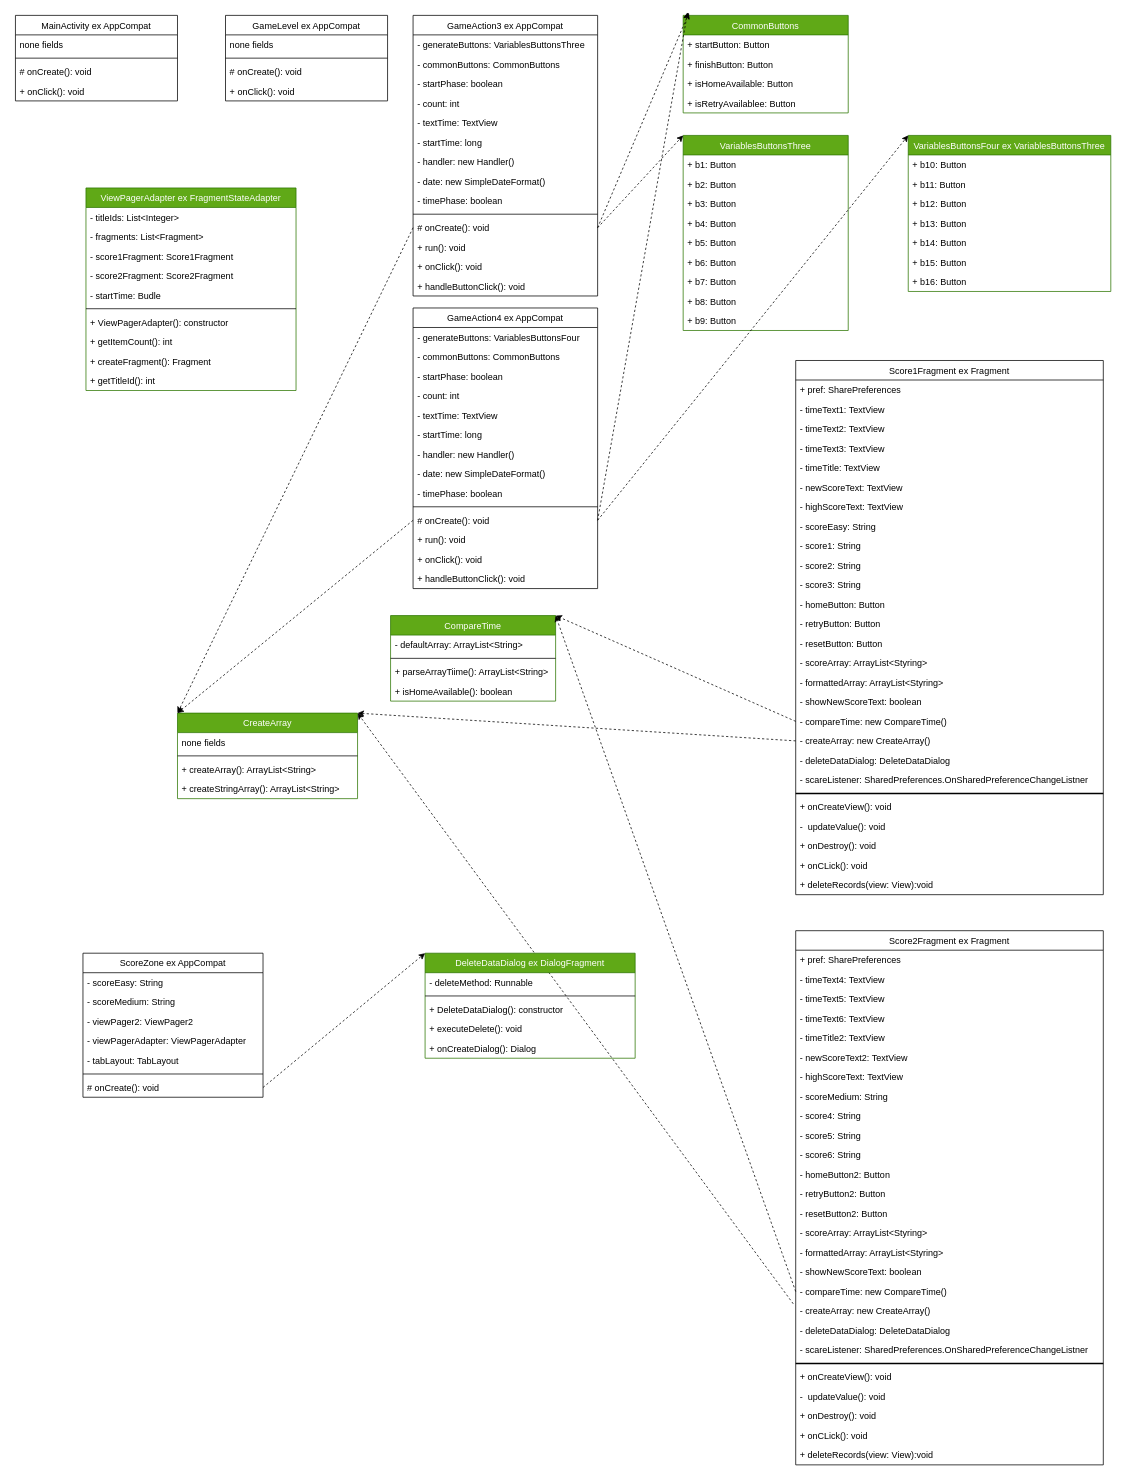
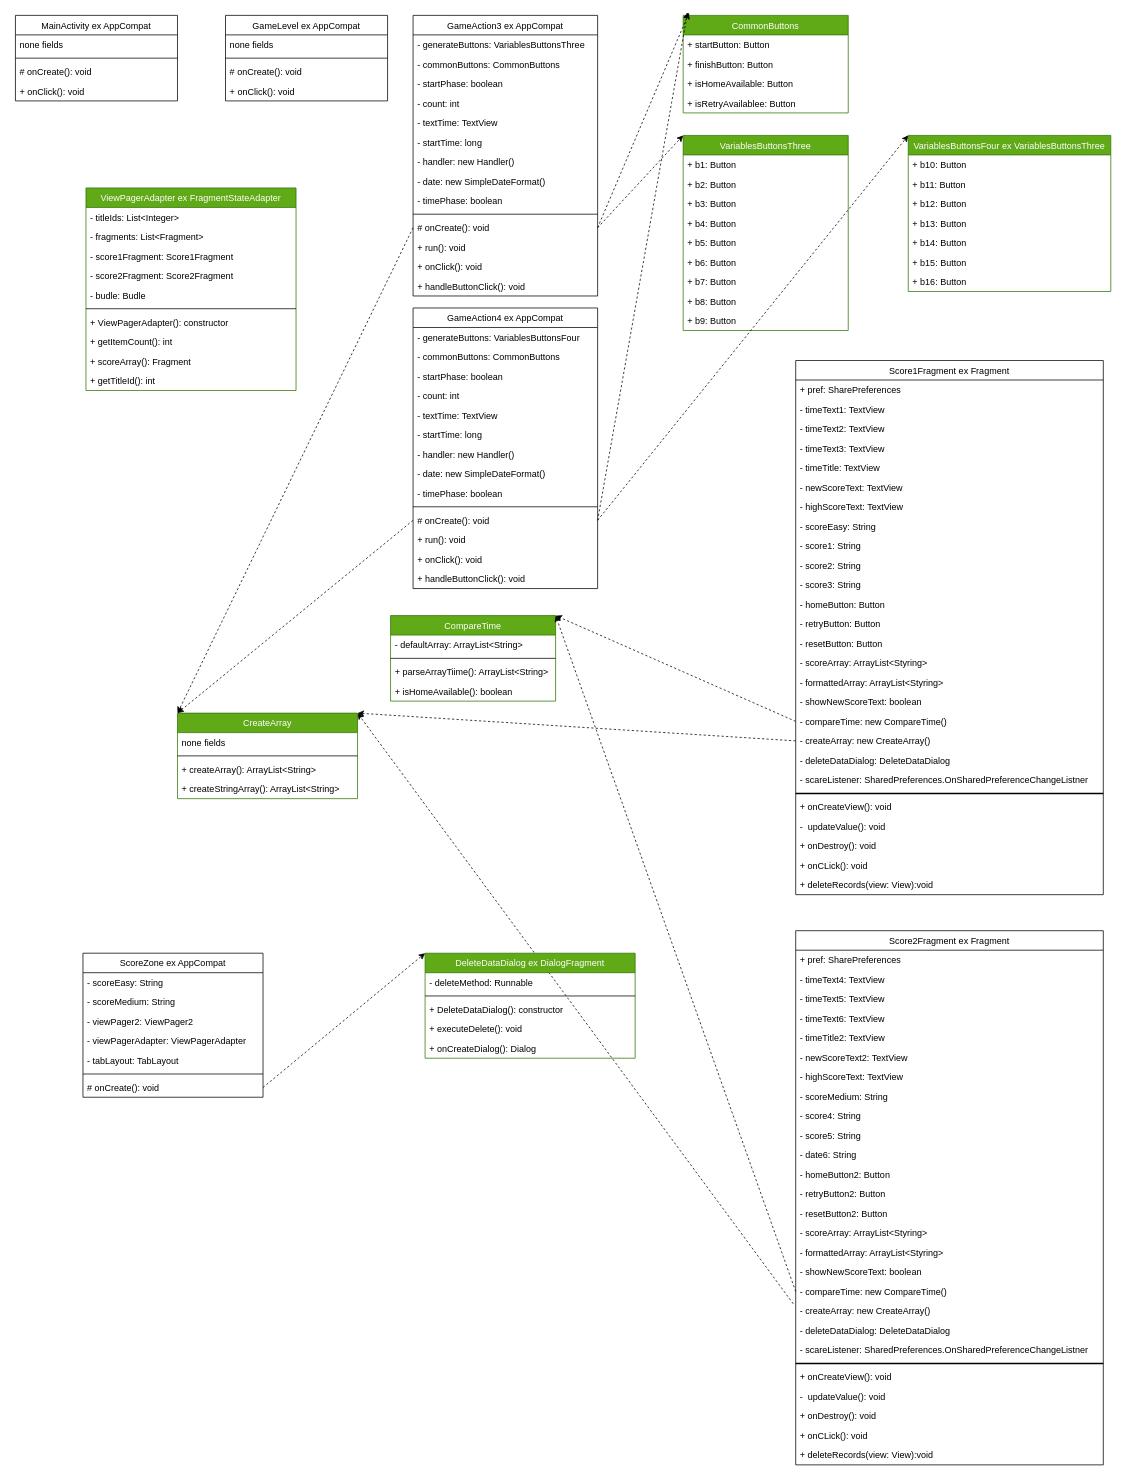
node "- startTime: Budle": label "- startTime: Budle" -> "- budle: Budle"
node "+ createFragment(): Fragment": label "+ createFragment(): Fragment" -> "+ scoreArray(): Fragment"
node "- score6: String": label "- score6: String" -> "- date6: String"
